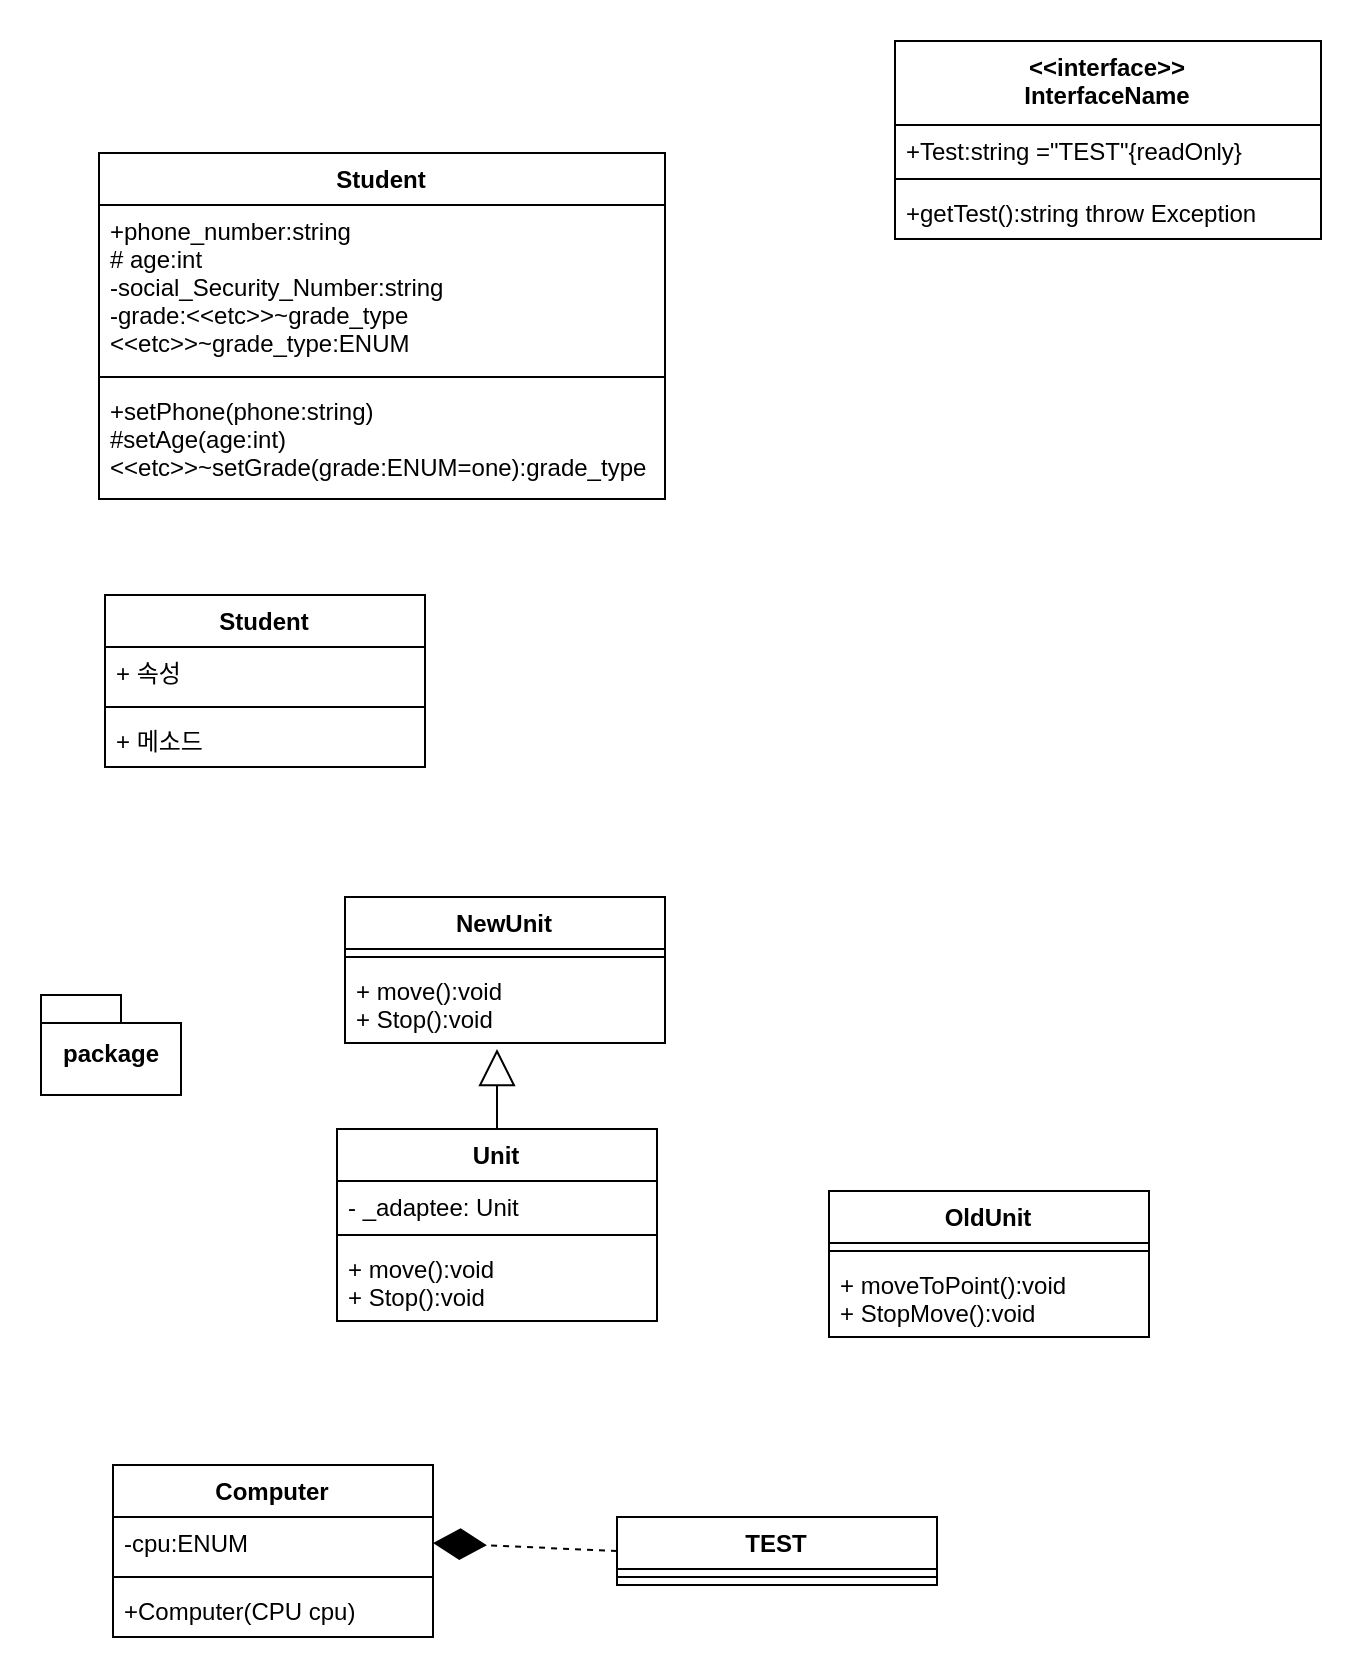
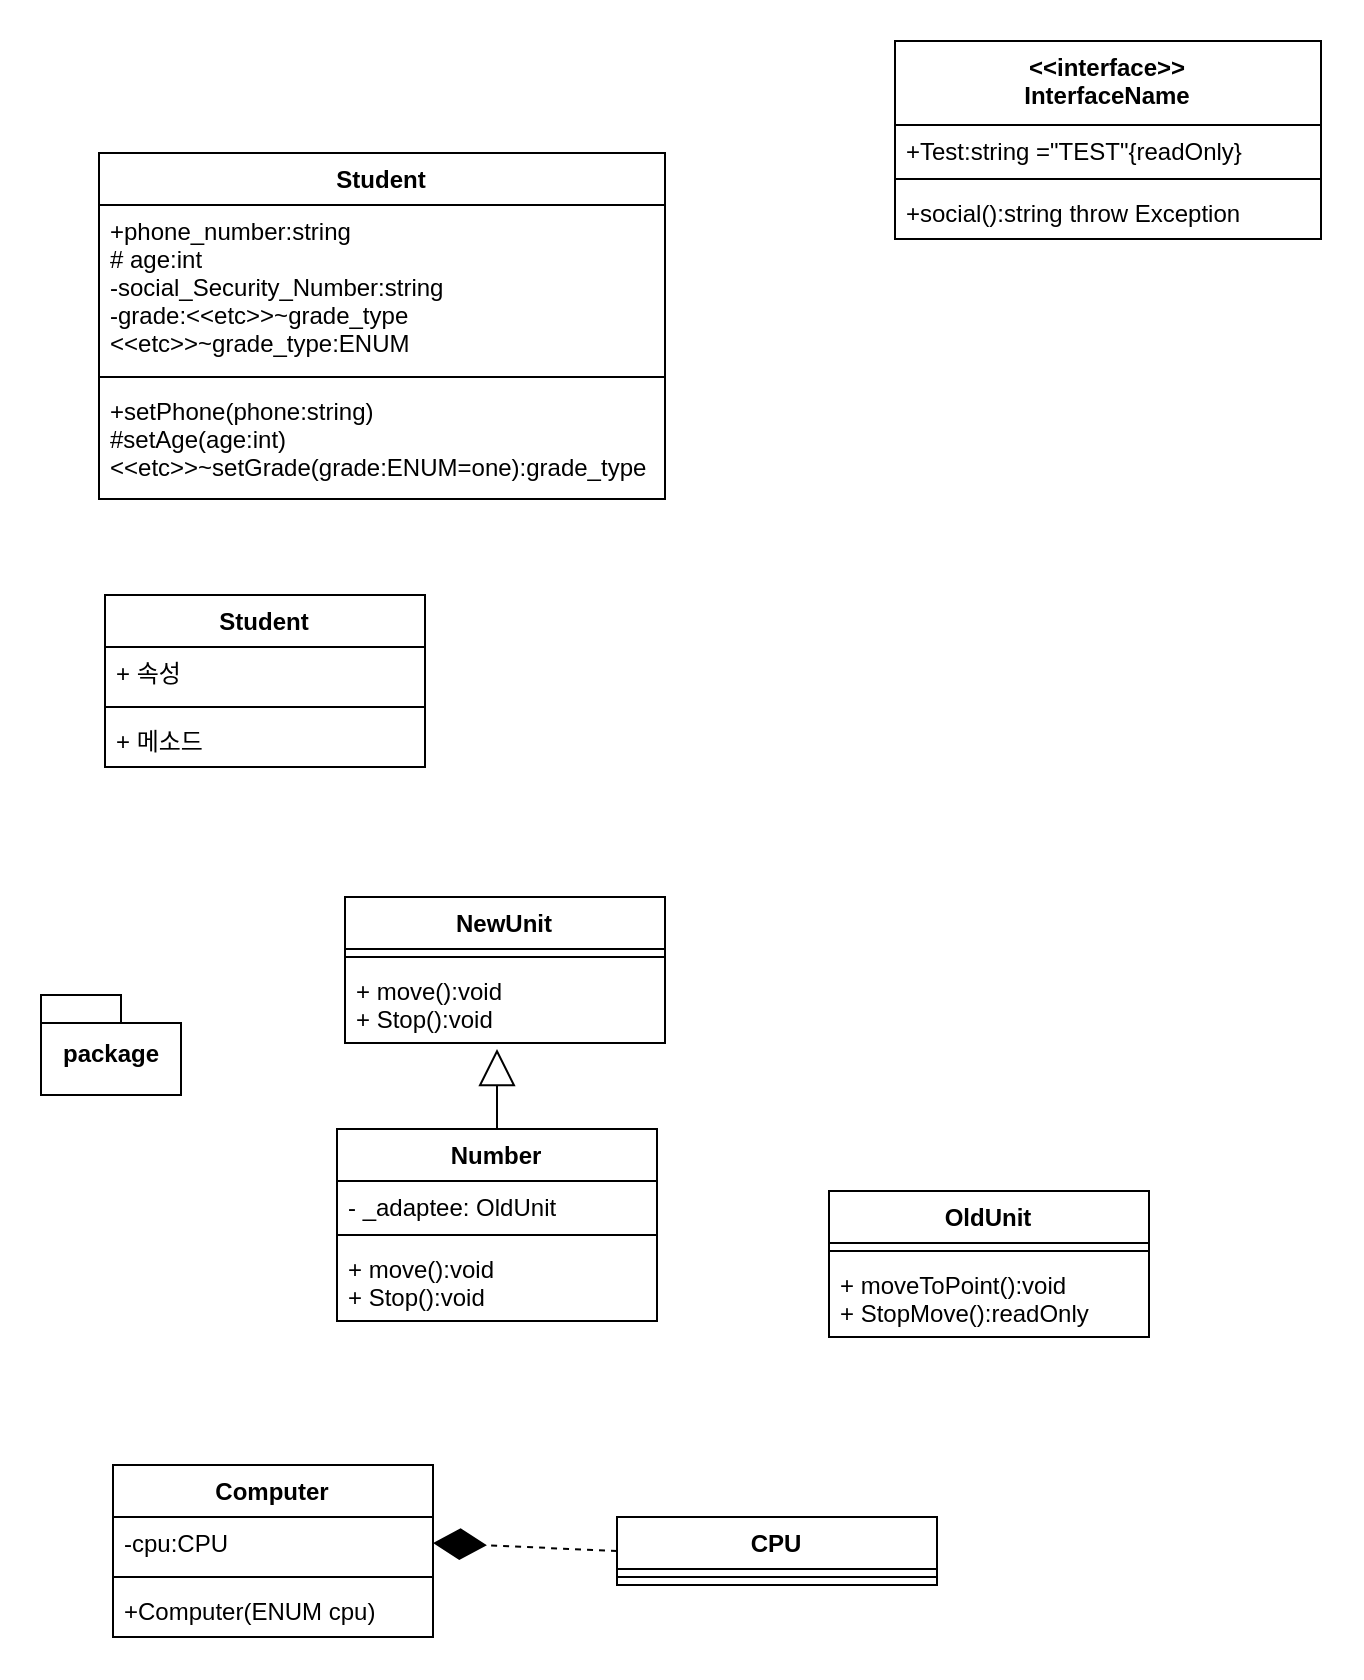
node "+getTest():string throw Exception": label "+getTest():string throw Exception" -> "+social():string throw Exception"
node "Unit": label "Unit" -> "Number"
node "- _adaptee: Unit": label "- _adaptee: Unit" -> "- _adaptee: OldUnit"
node "+ moveToPoint():void + StopMove():void": label "+ moveToPoint():void + StopMove():void" -> "+ moveToPoint():void + StopMove():readOnly"
node "-cpu:ENUM": label "-cpu:ENUM" -> "-cpu:CPU"
node "TEST": label "TEST" -> "CPU"
node "+Computer(CPU cpu)": label "+Computer(CPU cpu)" -> "+Computer(ENUM cpu)"
